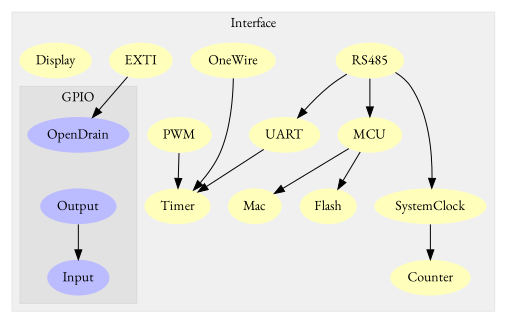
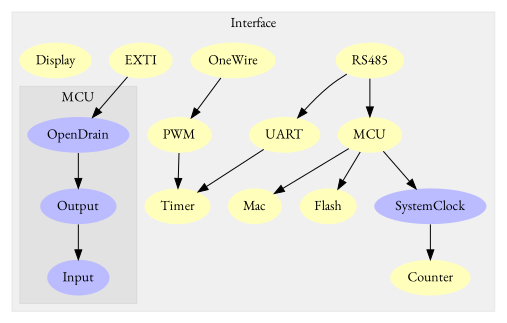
cluster "GPIO": label "GPIO" -> "MCU"
edge "RS485" -> "SystemClock": now "MCU" -> "SystemClock"
edge "OneWire" -> "Timer": now "OneWire" -> "PWM"
edge "OpenDrain" -> "Output": added
node "SystemClock": fillcolor #ffffbb -> #bbbbff
